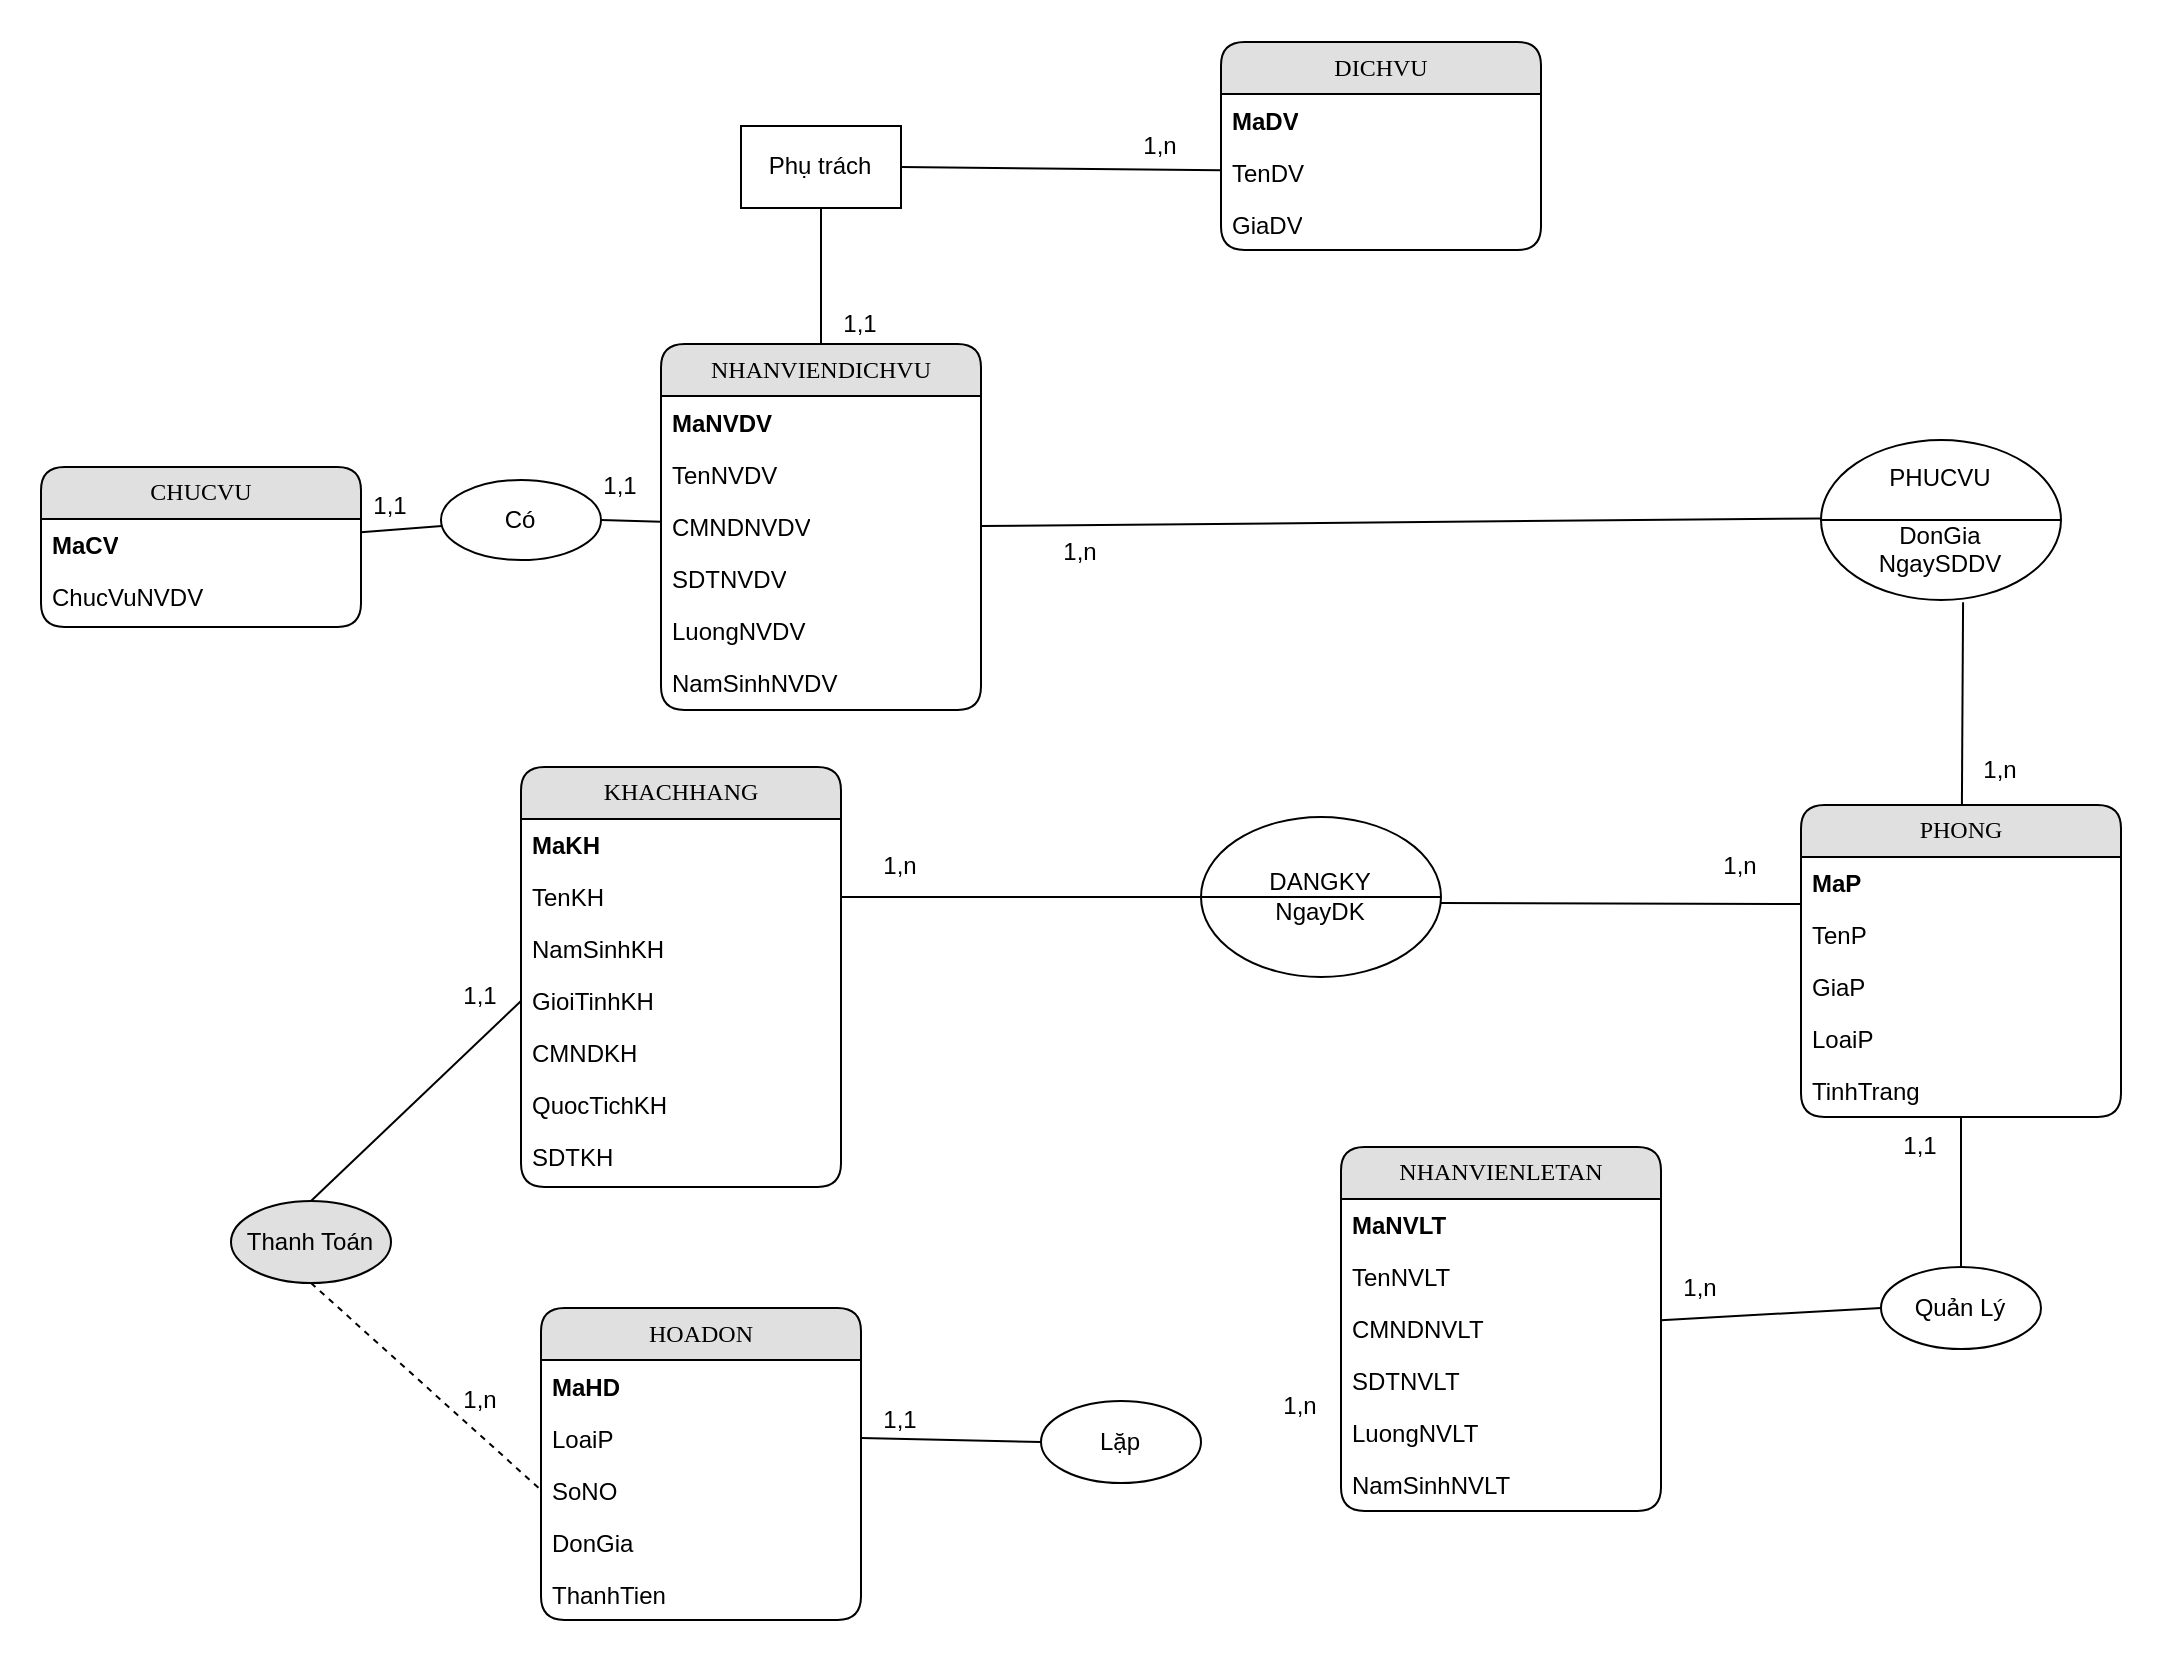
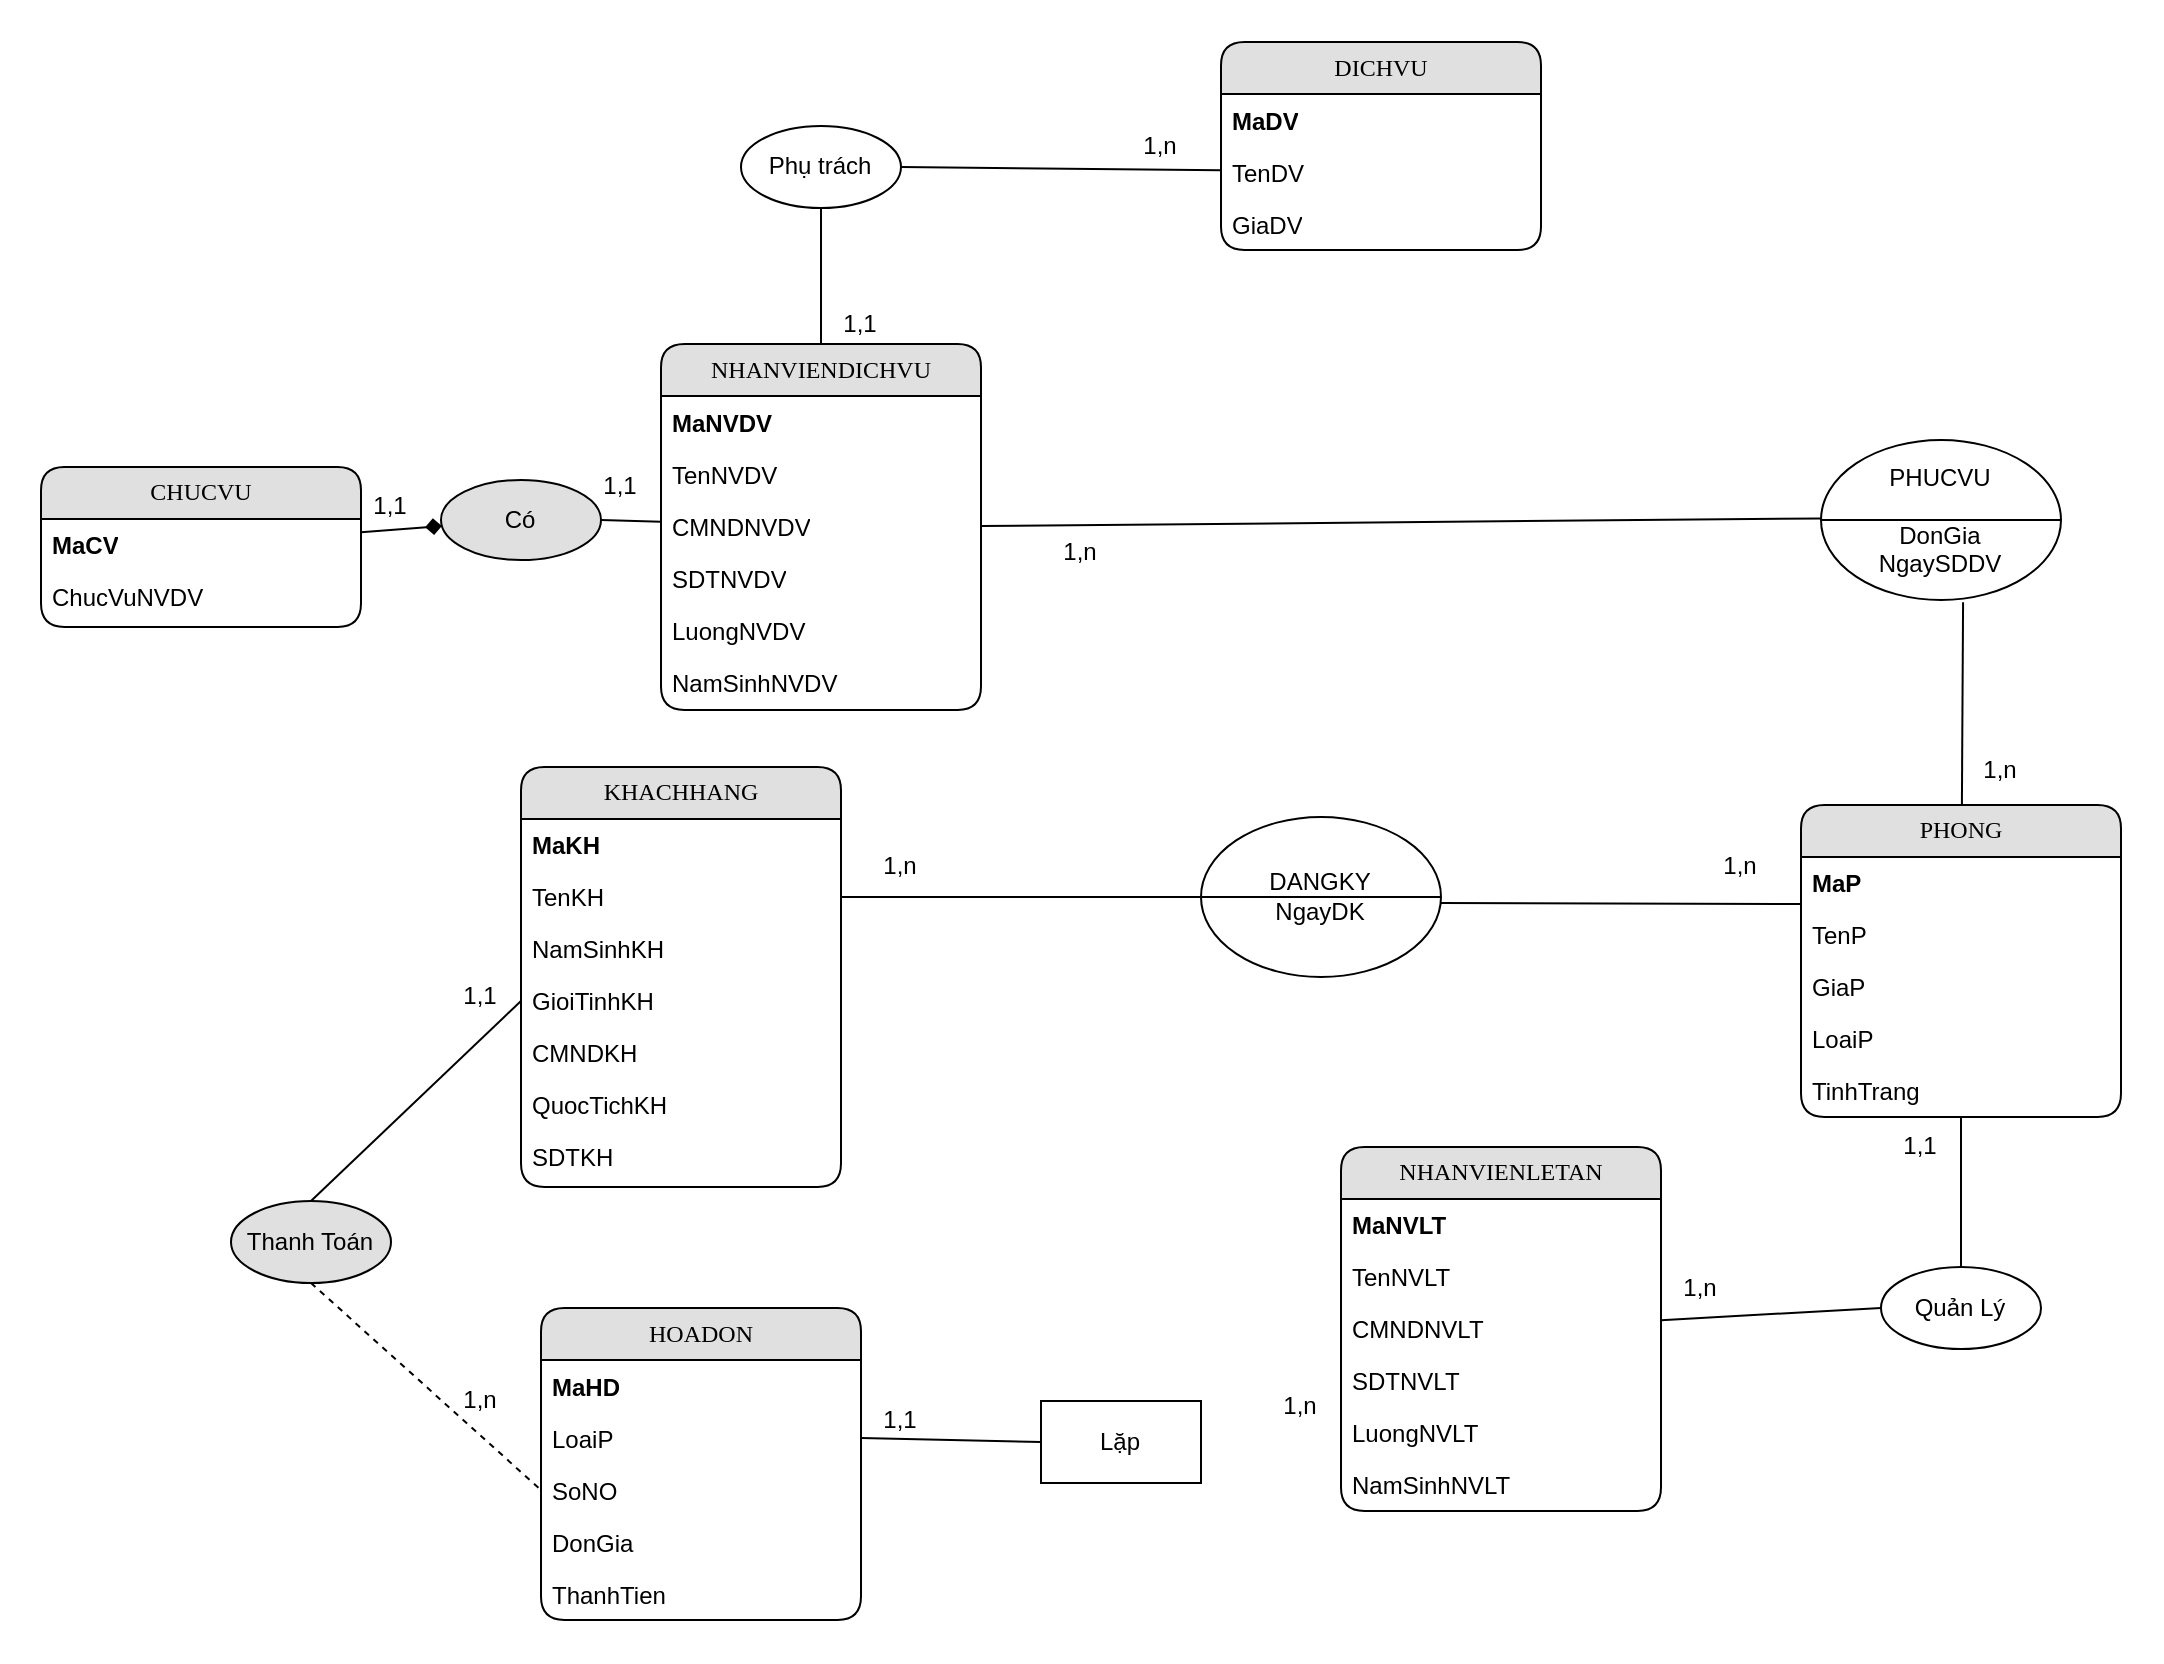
node "Phụ trách": shape rectangle -> ellipse
node "Có": fillcolor #ffffff -> #e0e0e0
edge "Có" -- "MaCV": arrowhead none -> diamond
node "Lặp": shape ellipse -> rectangle
